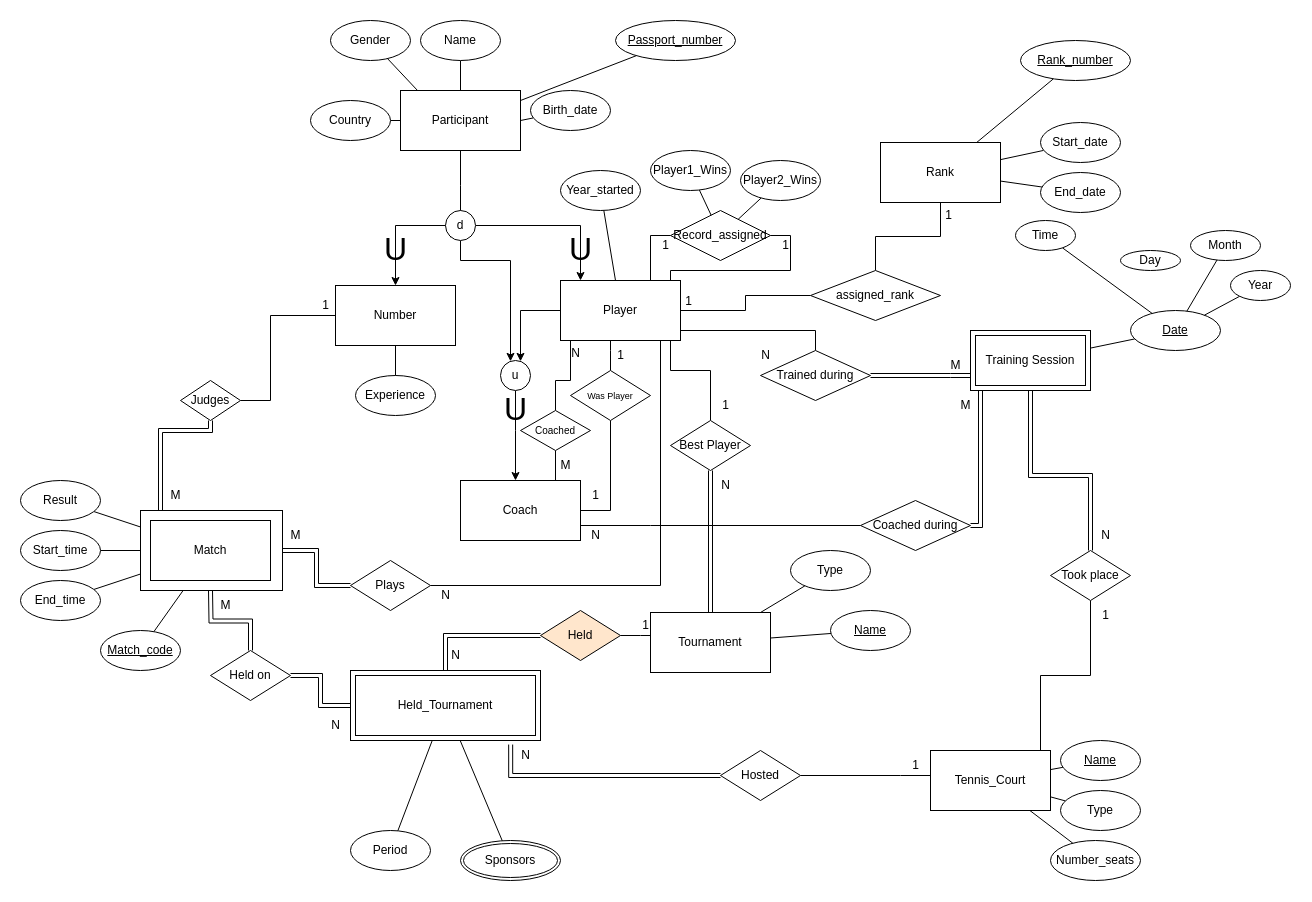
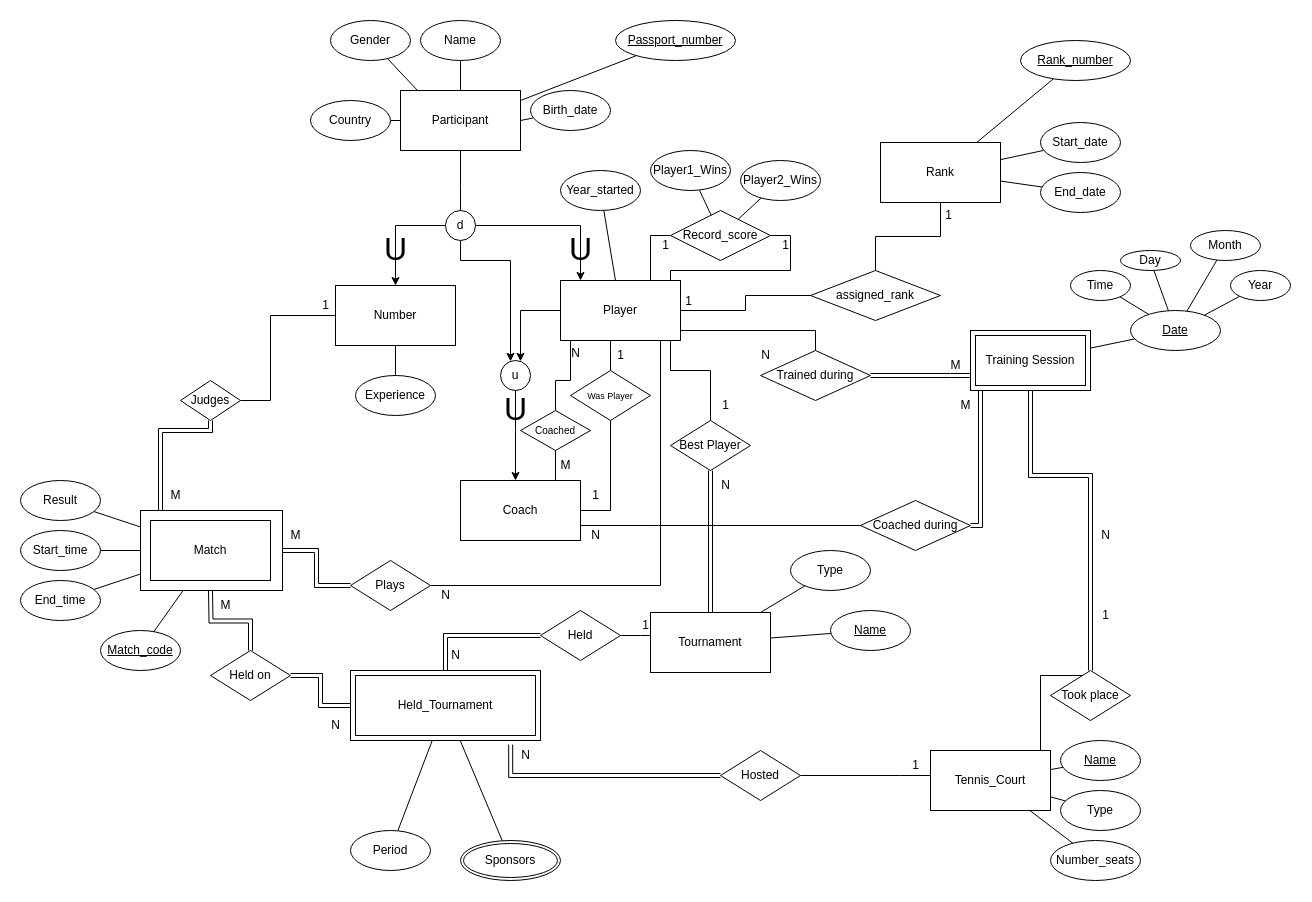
node "Record_assigned": label "Record_assigned" -> "Record_score"
node "Time": moved (1046, 236) -> (1101, 286)
edge "Day" -- "Date": added
node "Took place": moved (1091, 576) -> (1091, 696)
node "Held": fillcolor #ffe6cc -> #ffffff
